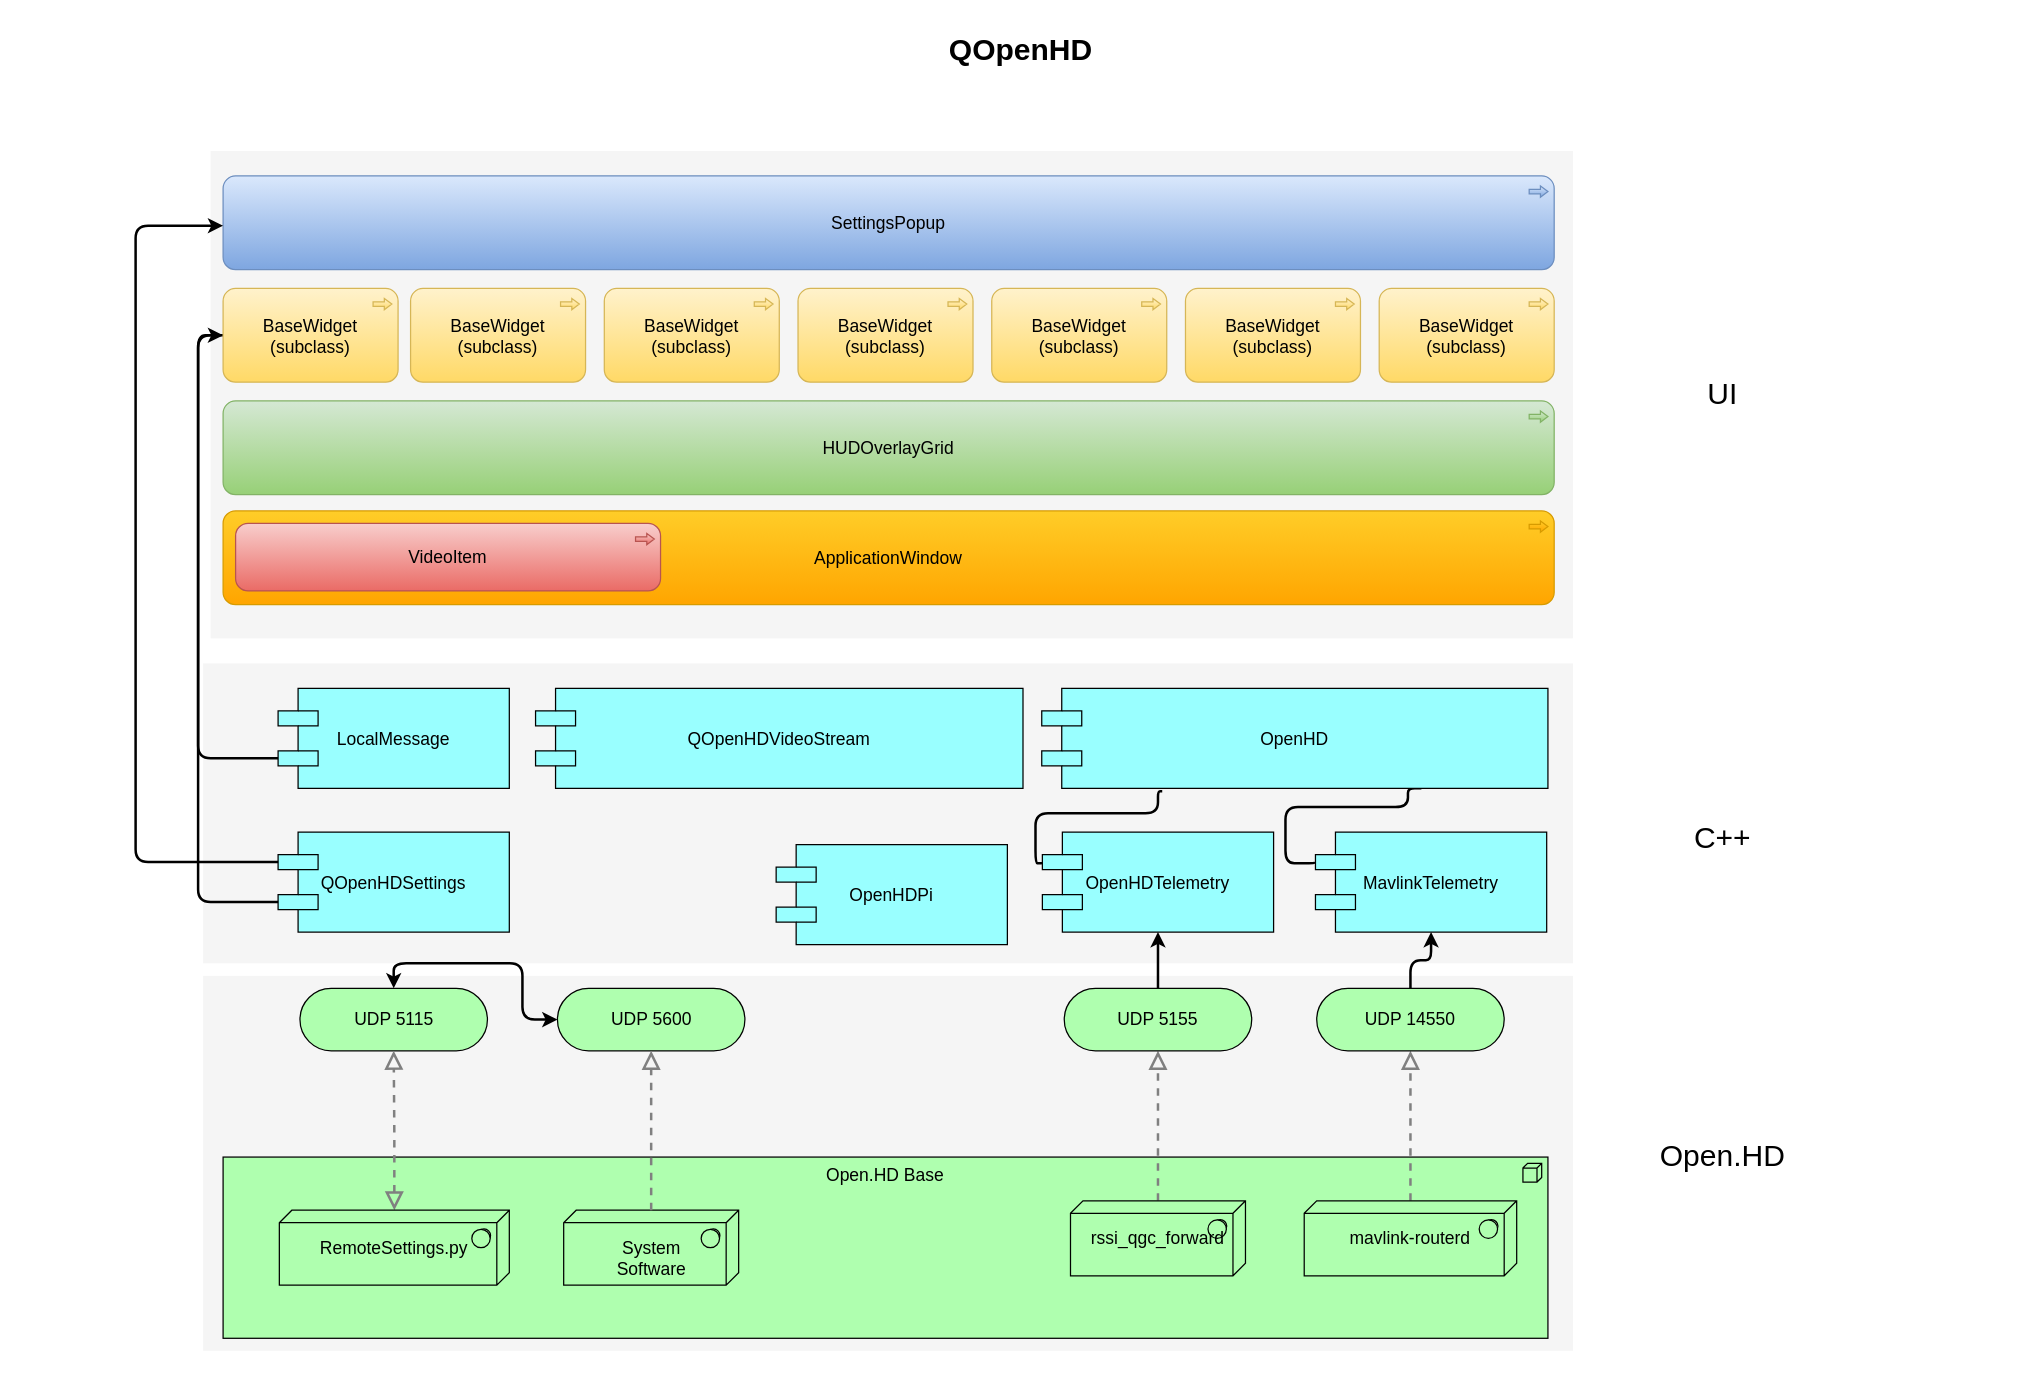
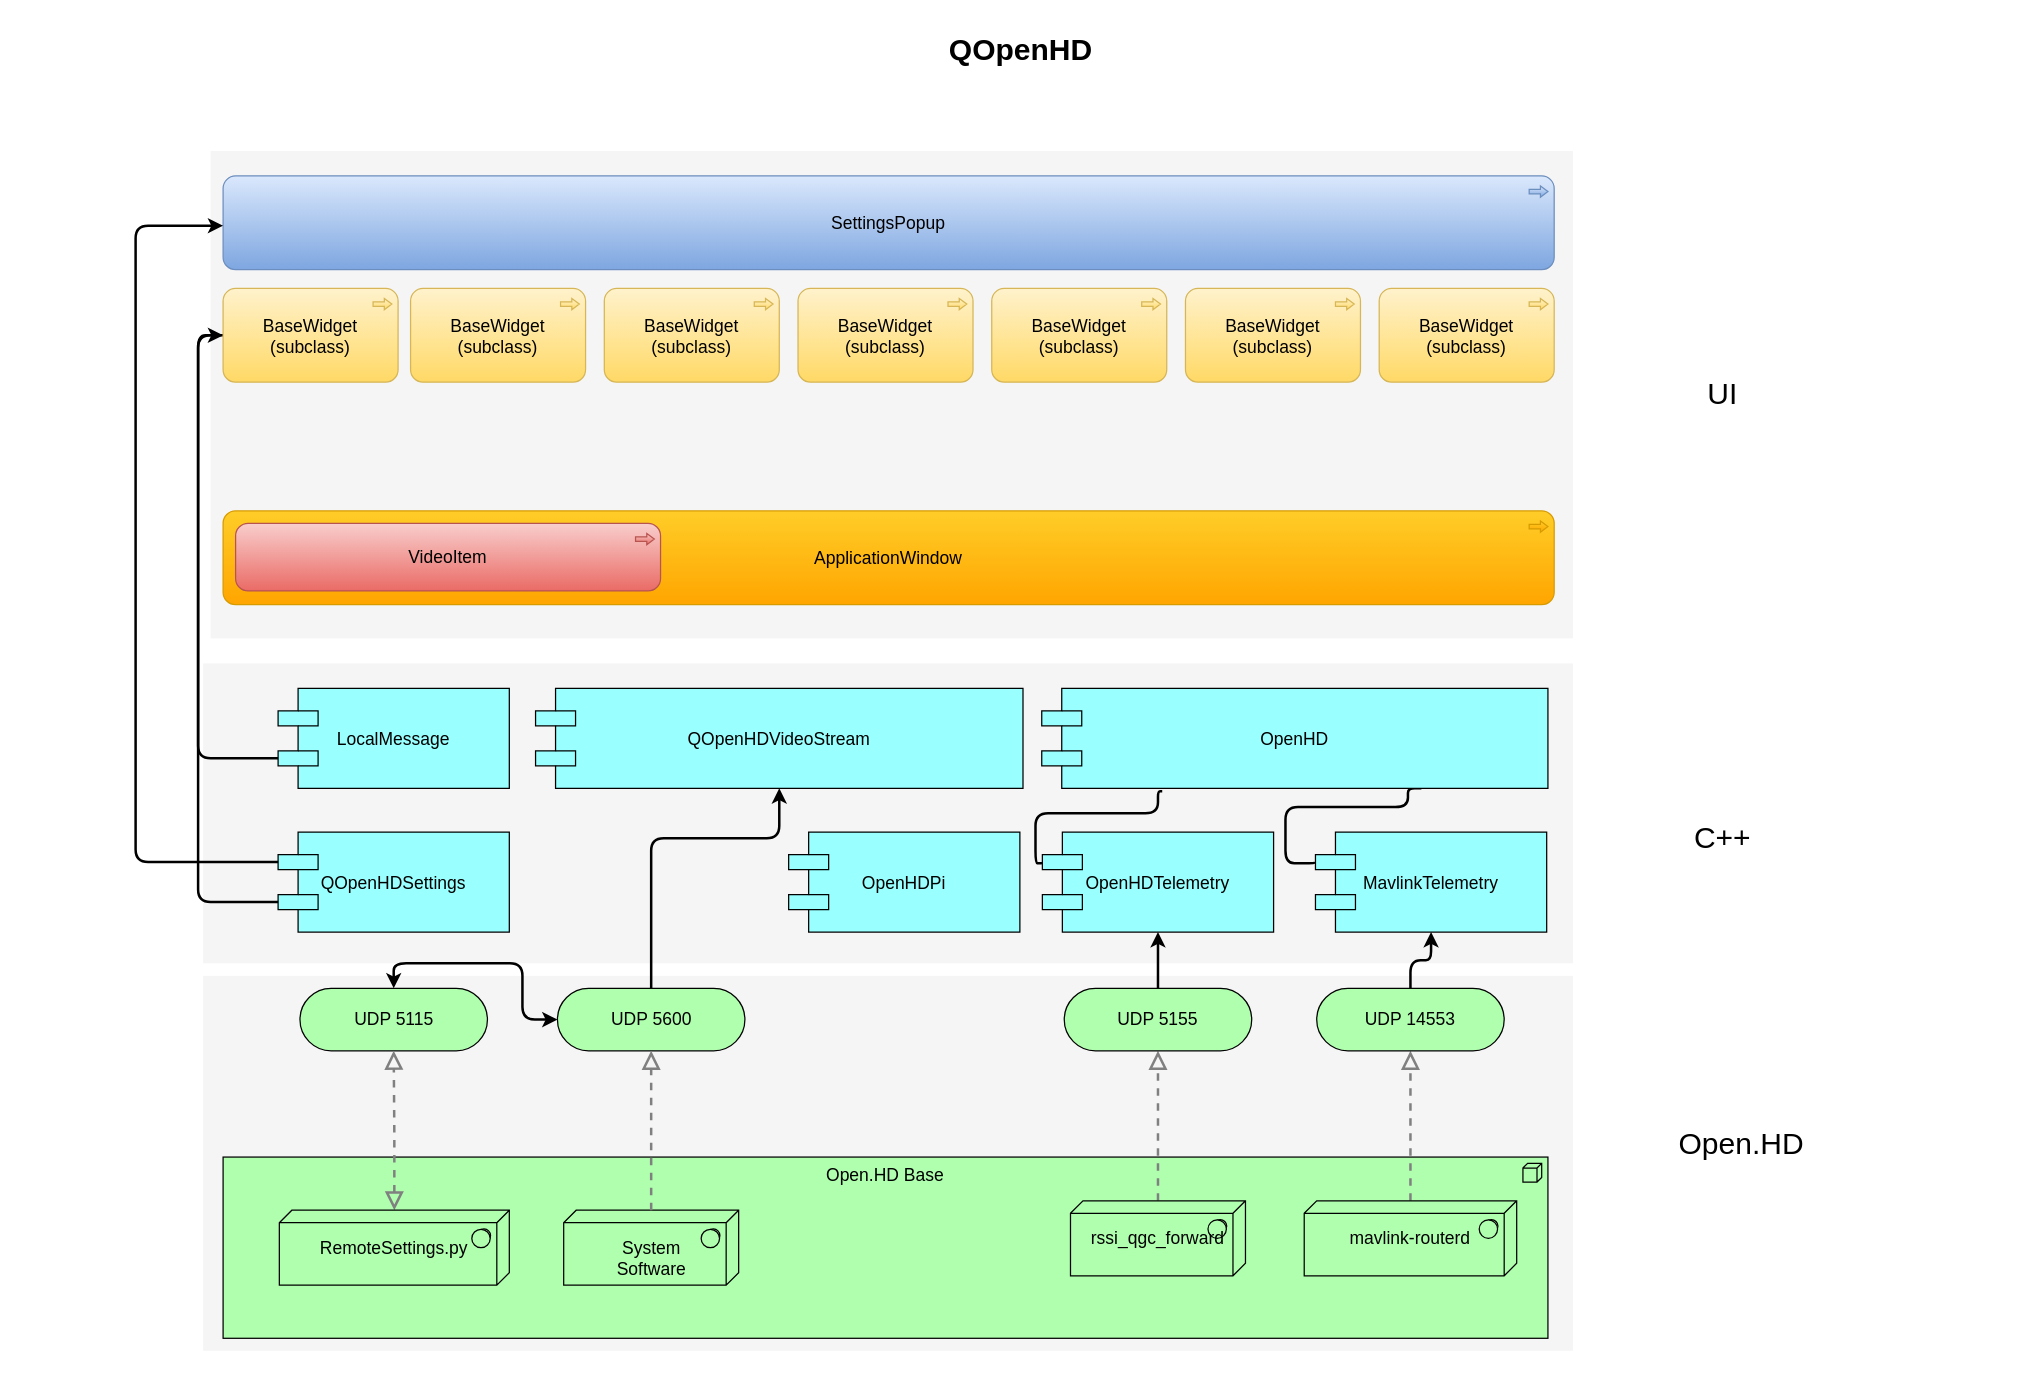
node "HUDOverlayGrid": removed
edge "UDP 5600" -> "QOpenHDVideoStream": added
node "OpenHDPi": moved (892, 894) -> (904, 882)
node "UDP 14550": label "UDP 14550" -> "UDP 14553"
node "Open.HD": moved (1723, 1157) -> (1742, 1144)
